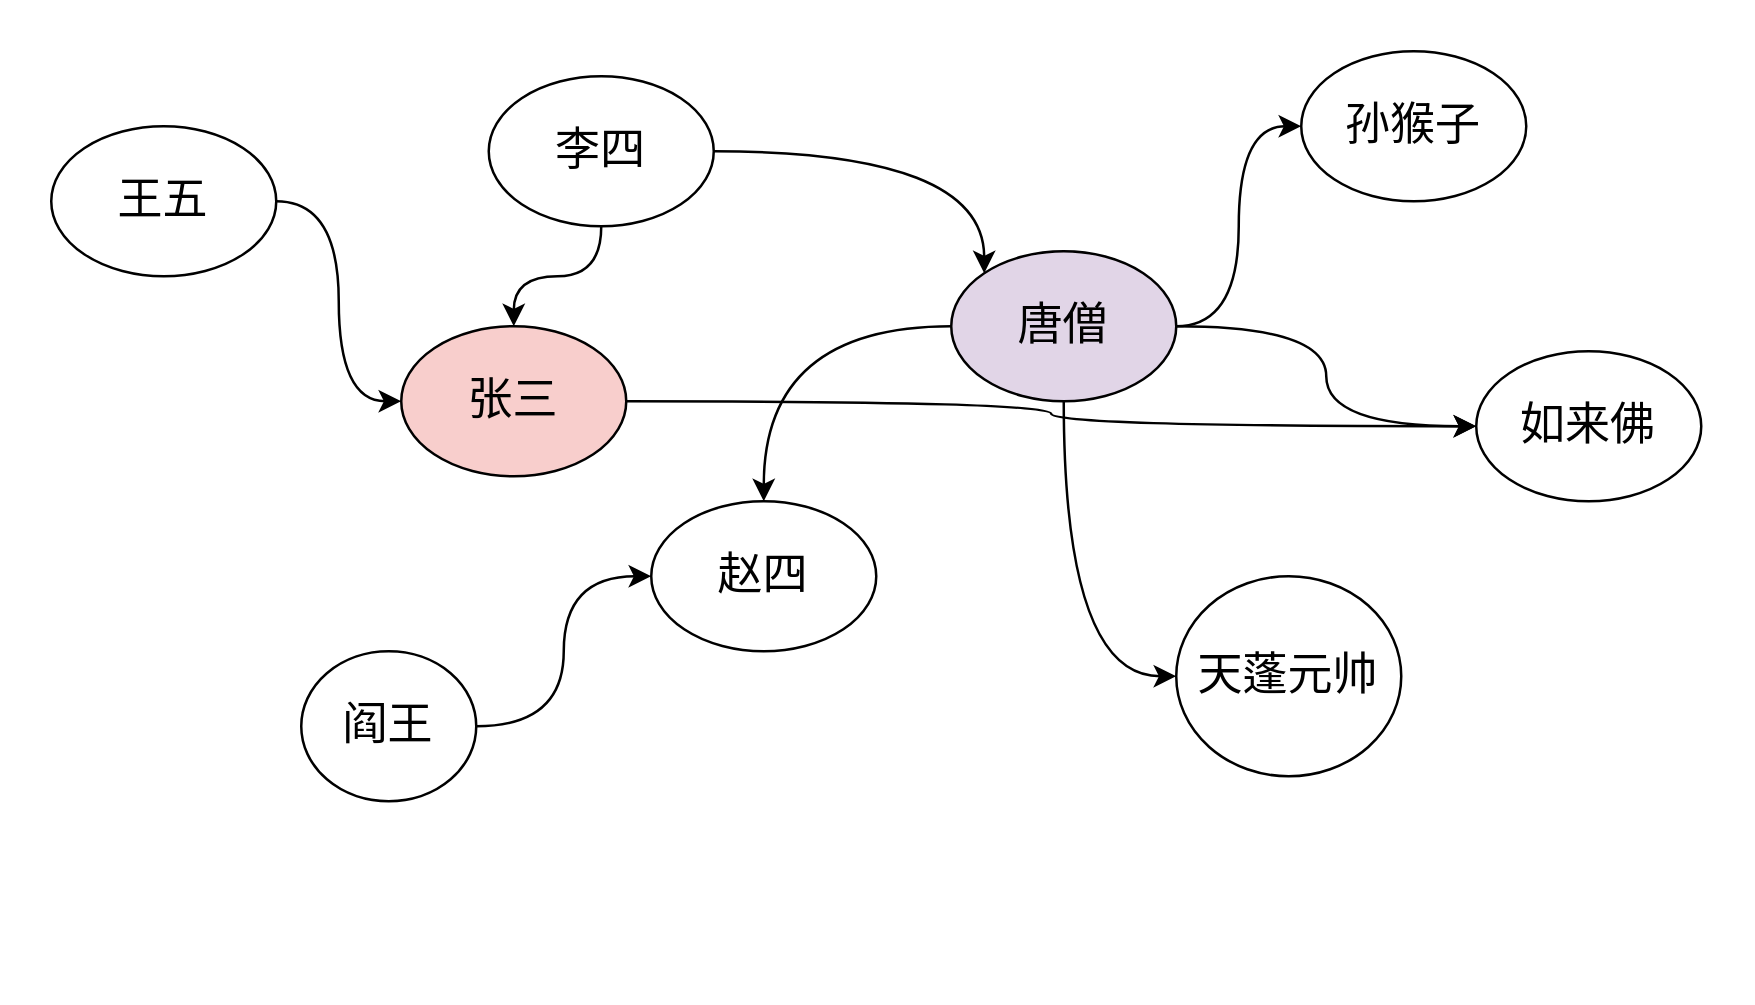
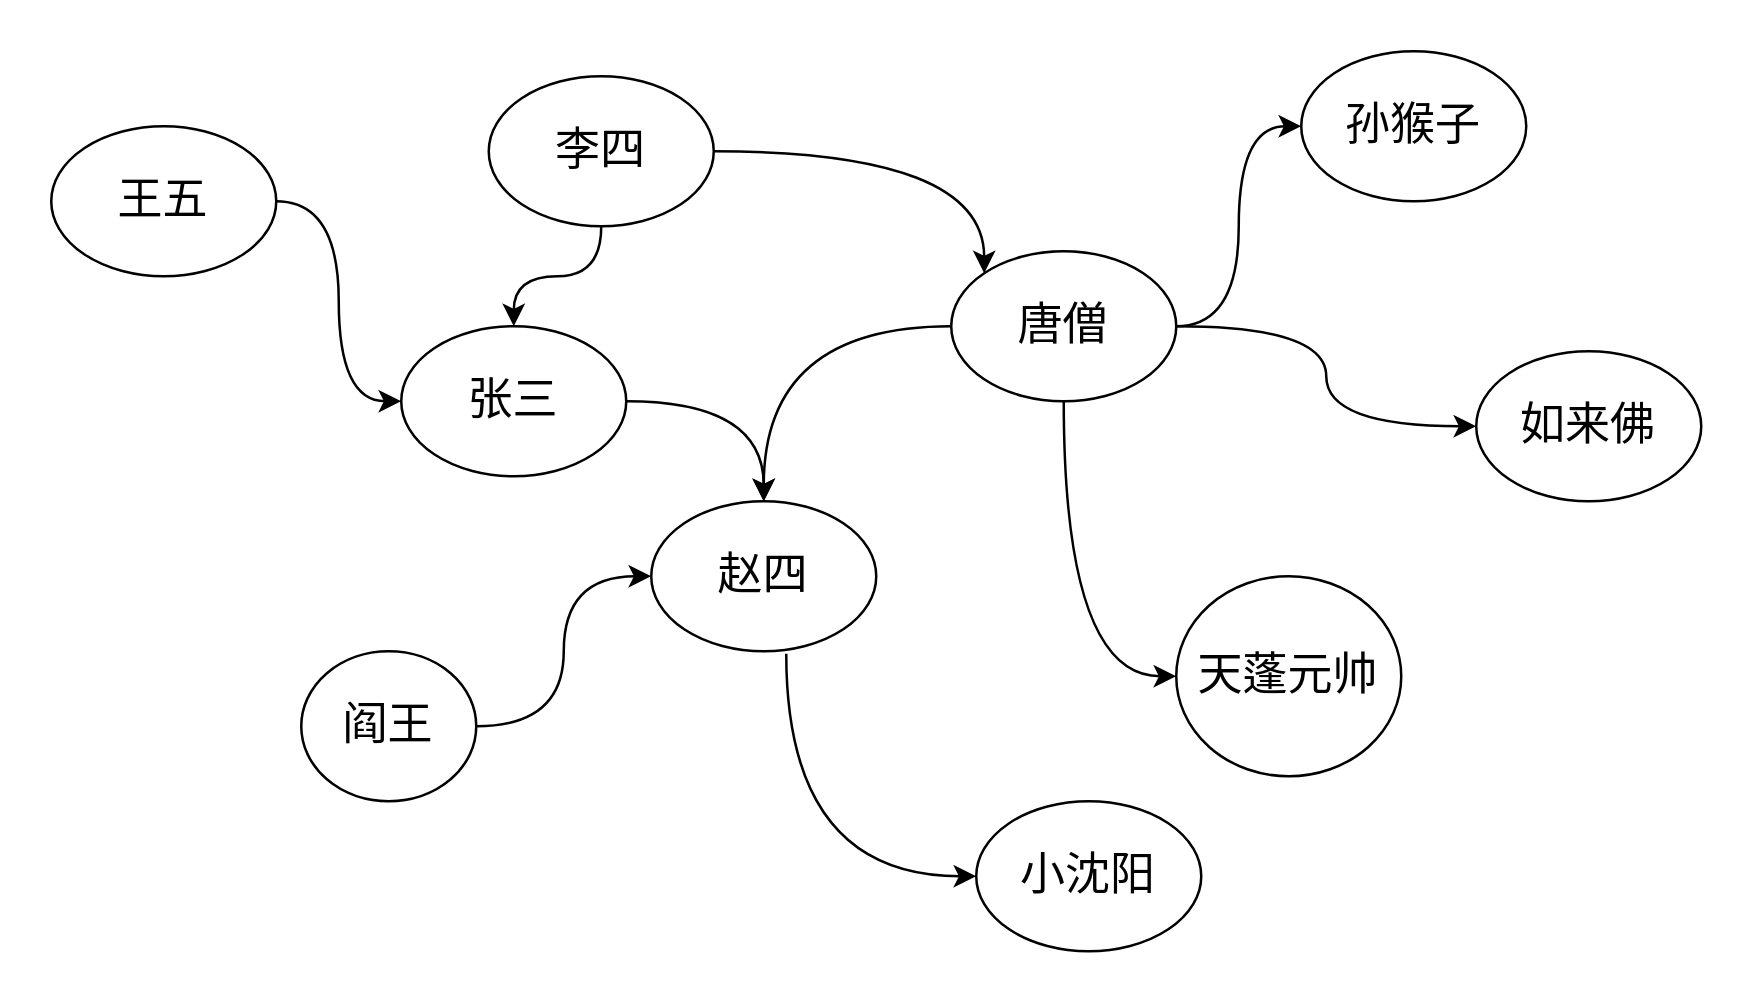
node "唐僧": fillcolor #e1d5e7 -> #ffffff
node "张三": fillcolor #f8cecc -> #ffffff
edge "张三" -> "如来佛": now "张三" -> "赵四"
edge "赵四" -> "小沈阳": added
node "小沈阳": added
